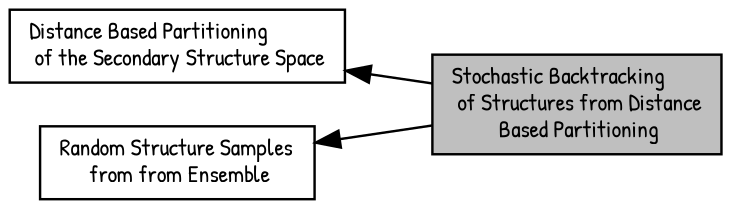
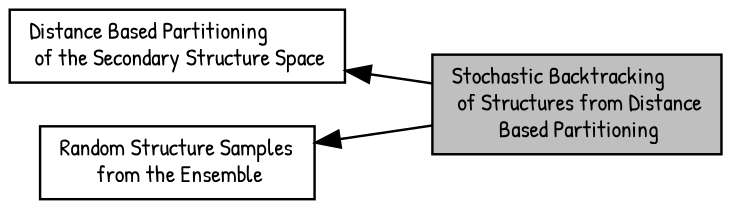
node "Random Structure Samples from from Ensemble": label "Random Structure Samples from from Ensemble" -> "Random Structure Samples from the Ensemble"
